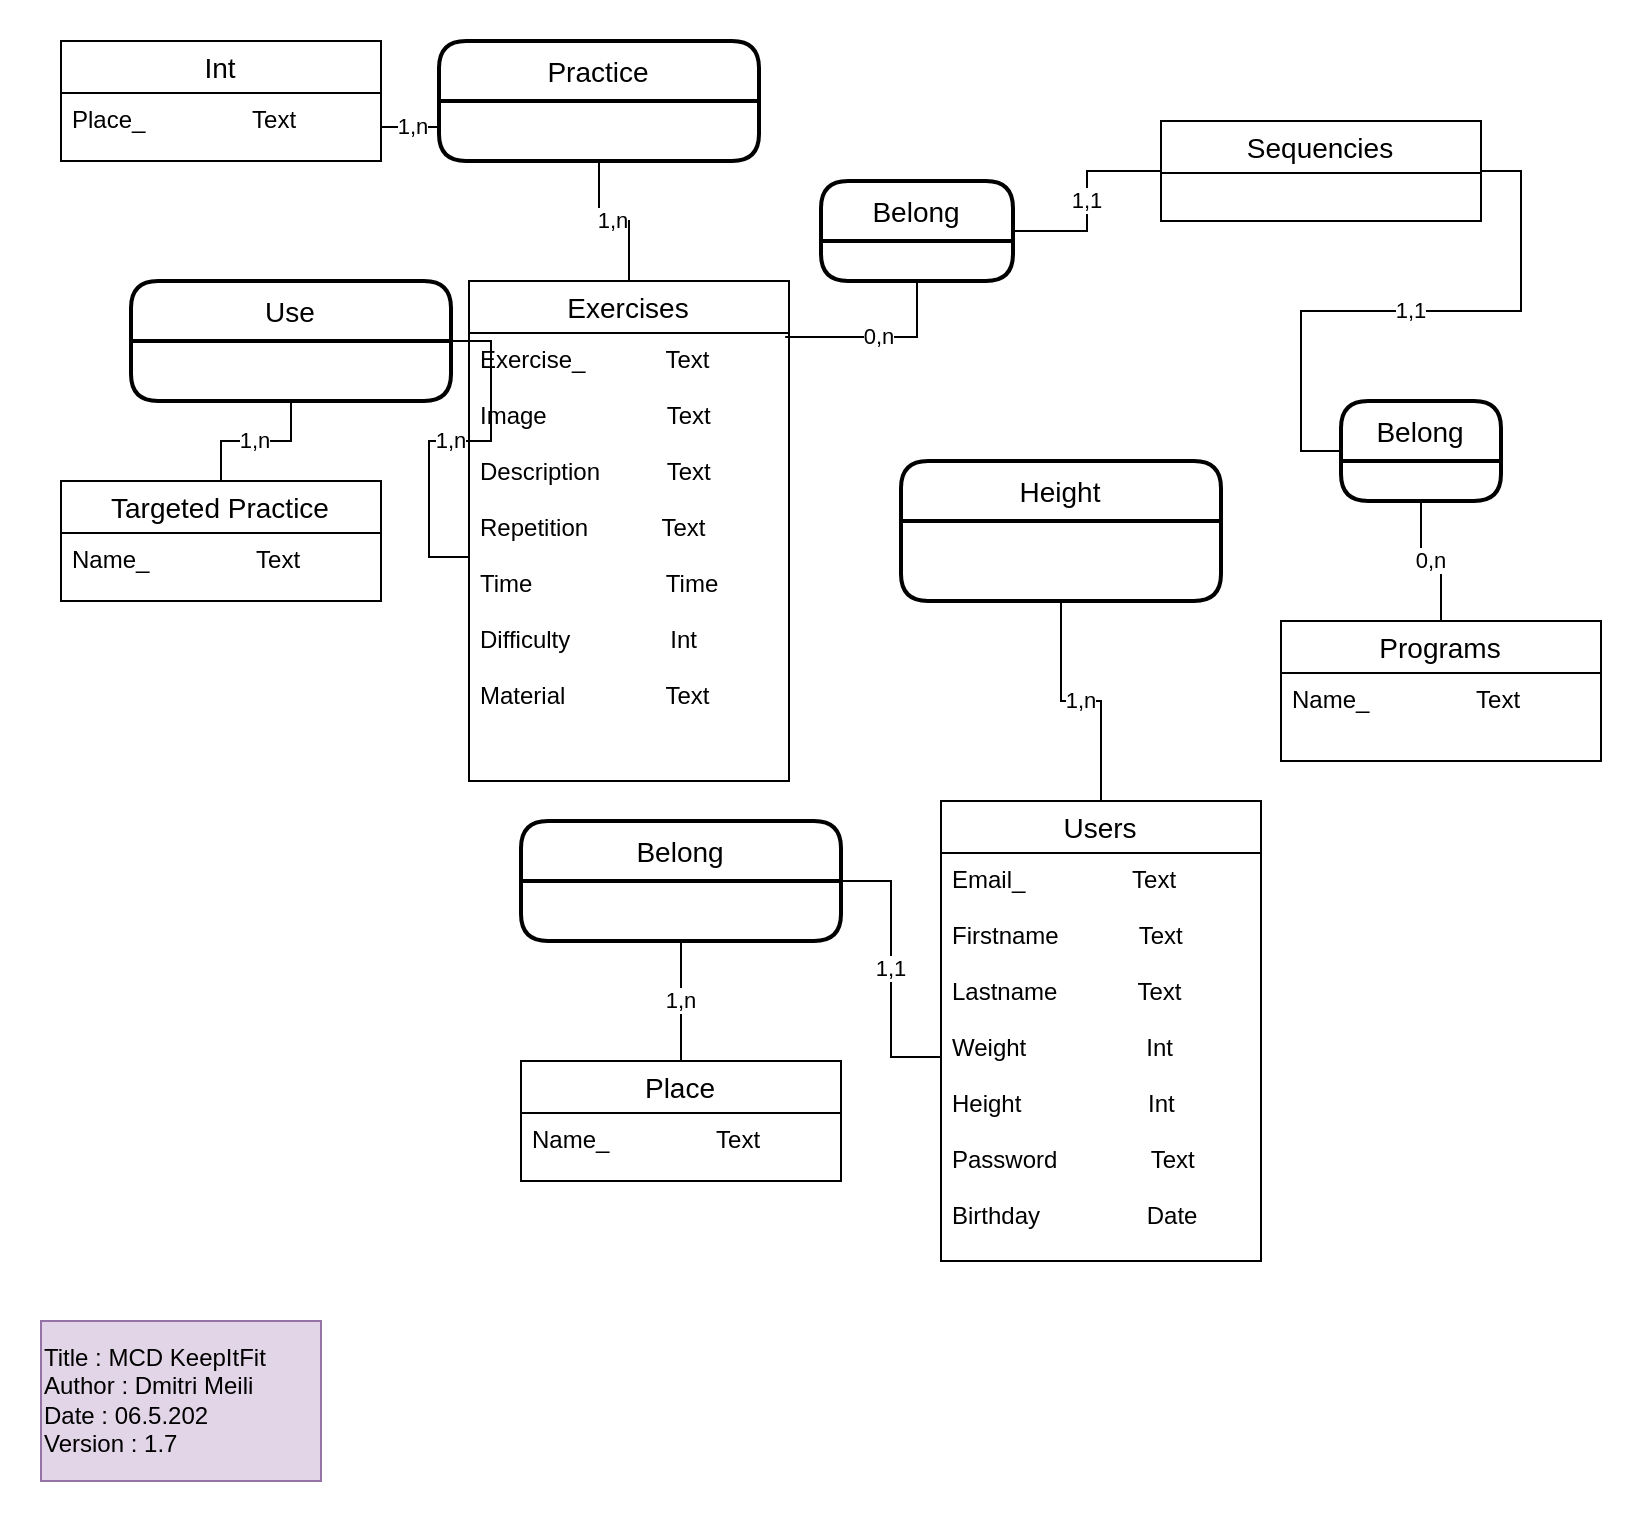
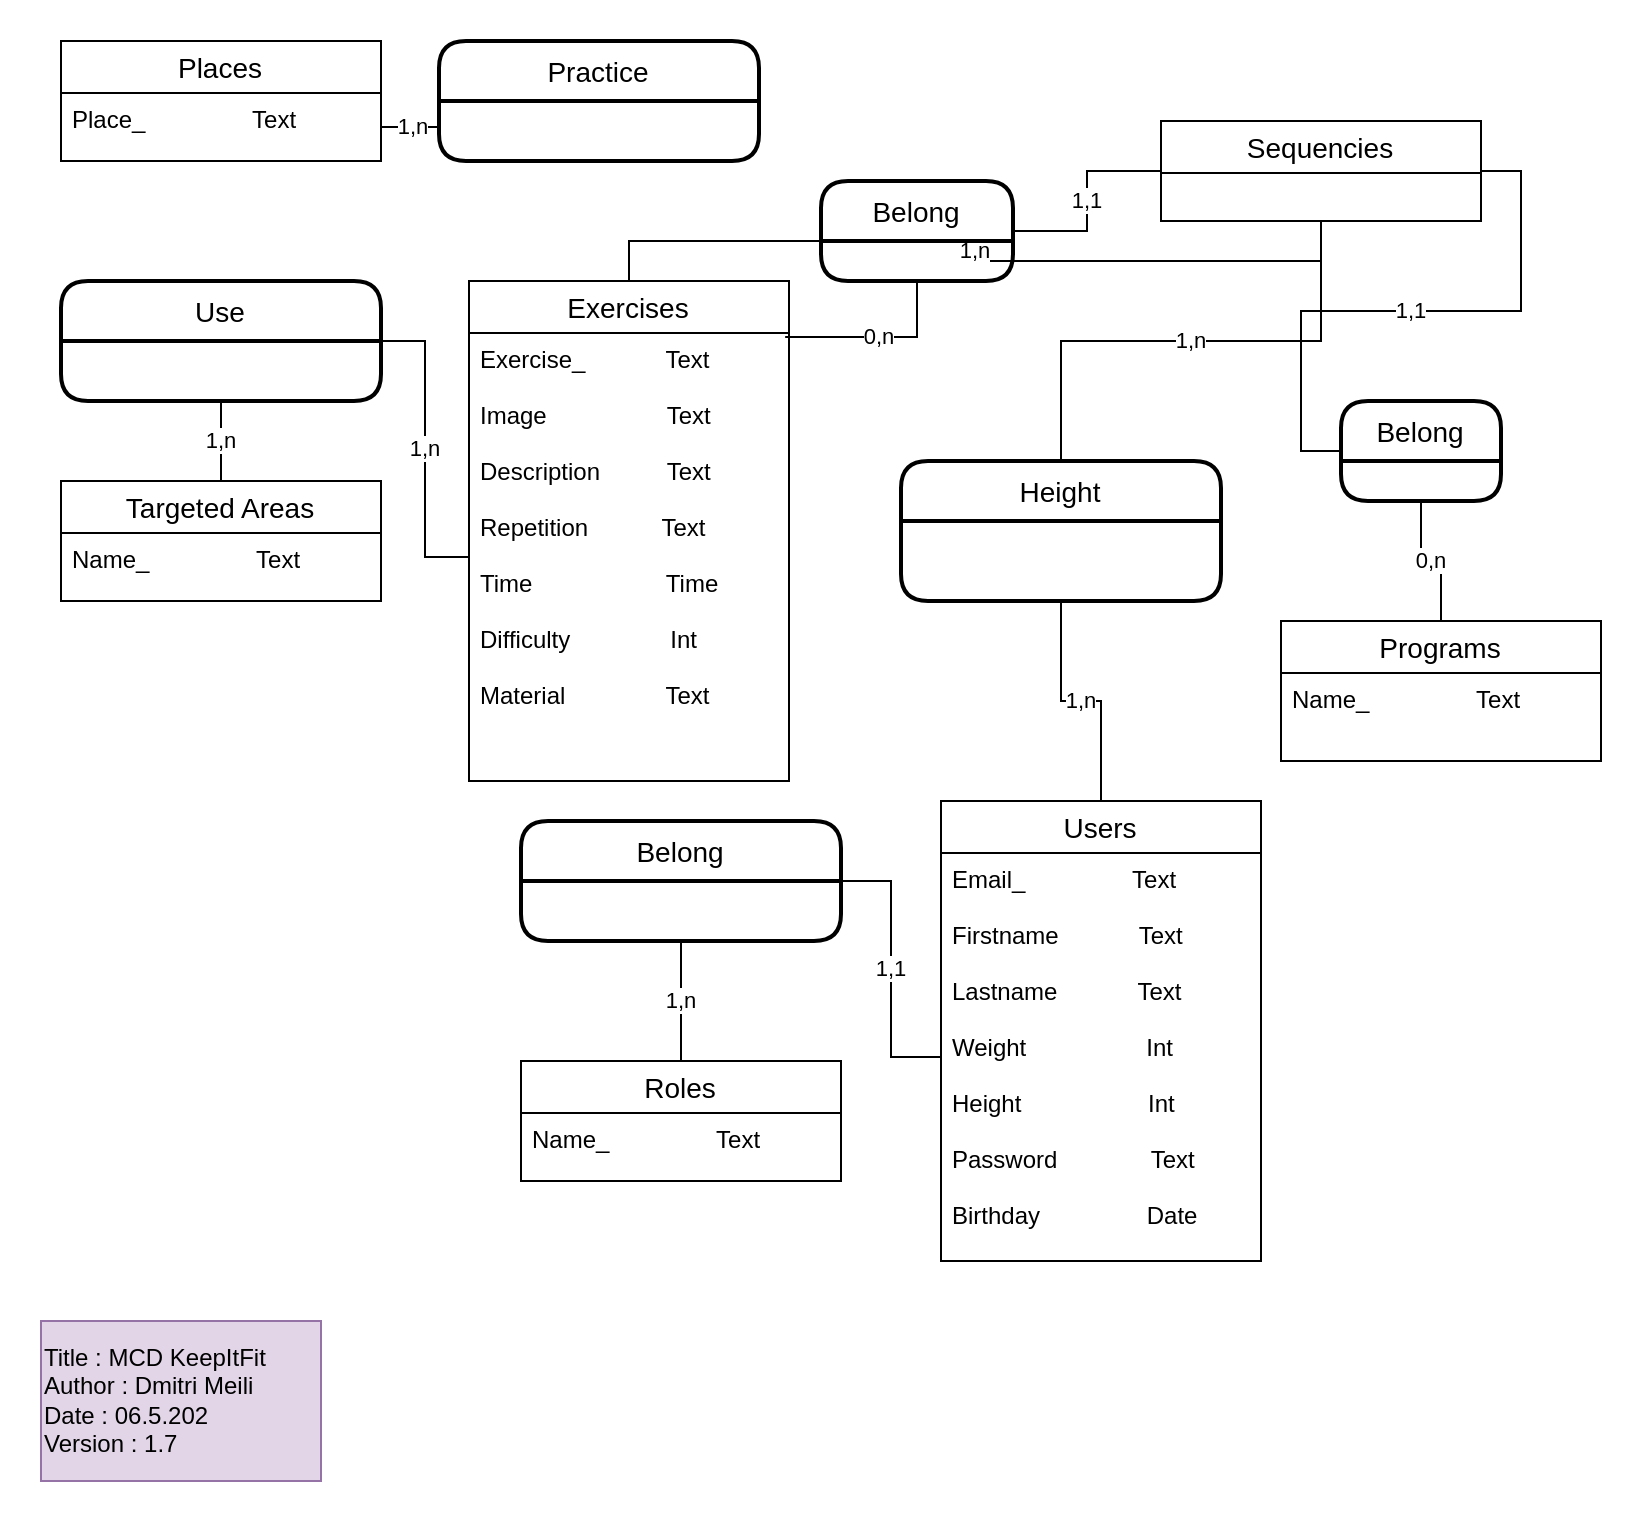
node "Int": label "Int" -> "Places"
edge "Practice" -- "Exercises": now "Sequencies" -- "Exercises"
node "Use": moved (291, 341) -> (221, 341)
edge "Sequencies" -- "Height": added, label "1,n"
node "Targeted Practice": label "Targeted Practice" -> "Targeted Areas"
node "Place": label "Place" -> "Roles"
